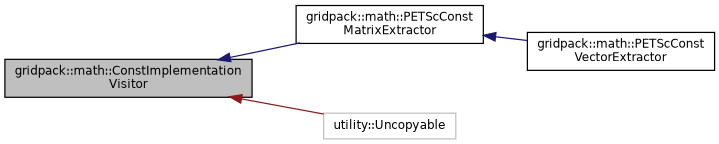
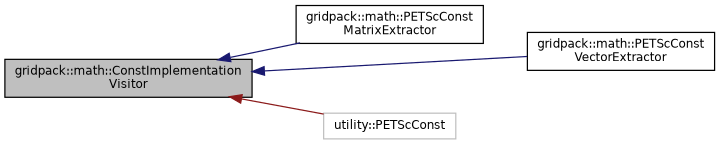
edge "gridpack::math::PETScConst VectorExtractor" -> "gridpack::math::PETScConst MatrixExtractor": now "gridpack::math::PETScConst VectorExtractor" -> "gridpack::math::ConstImplementation Visitor"
node "utility::Uncopyable": label "utility::Uncopyable" -> "utility::PETScConst"
